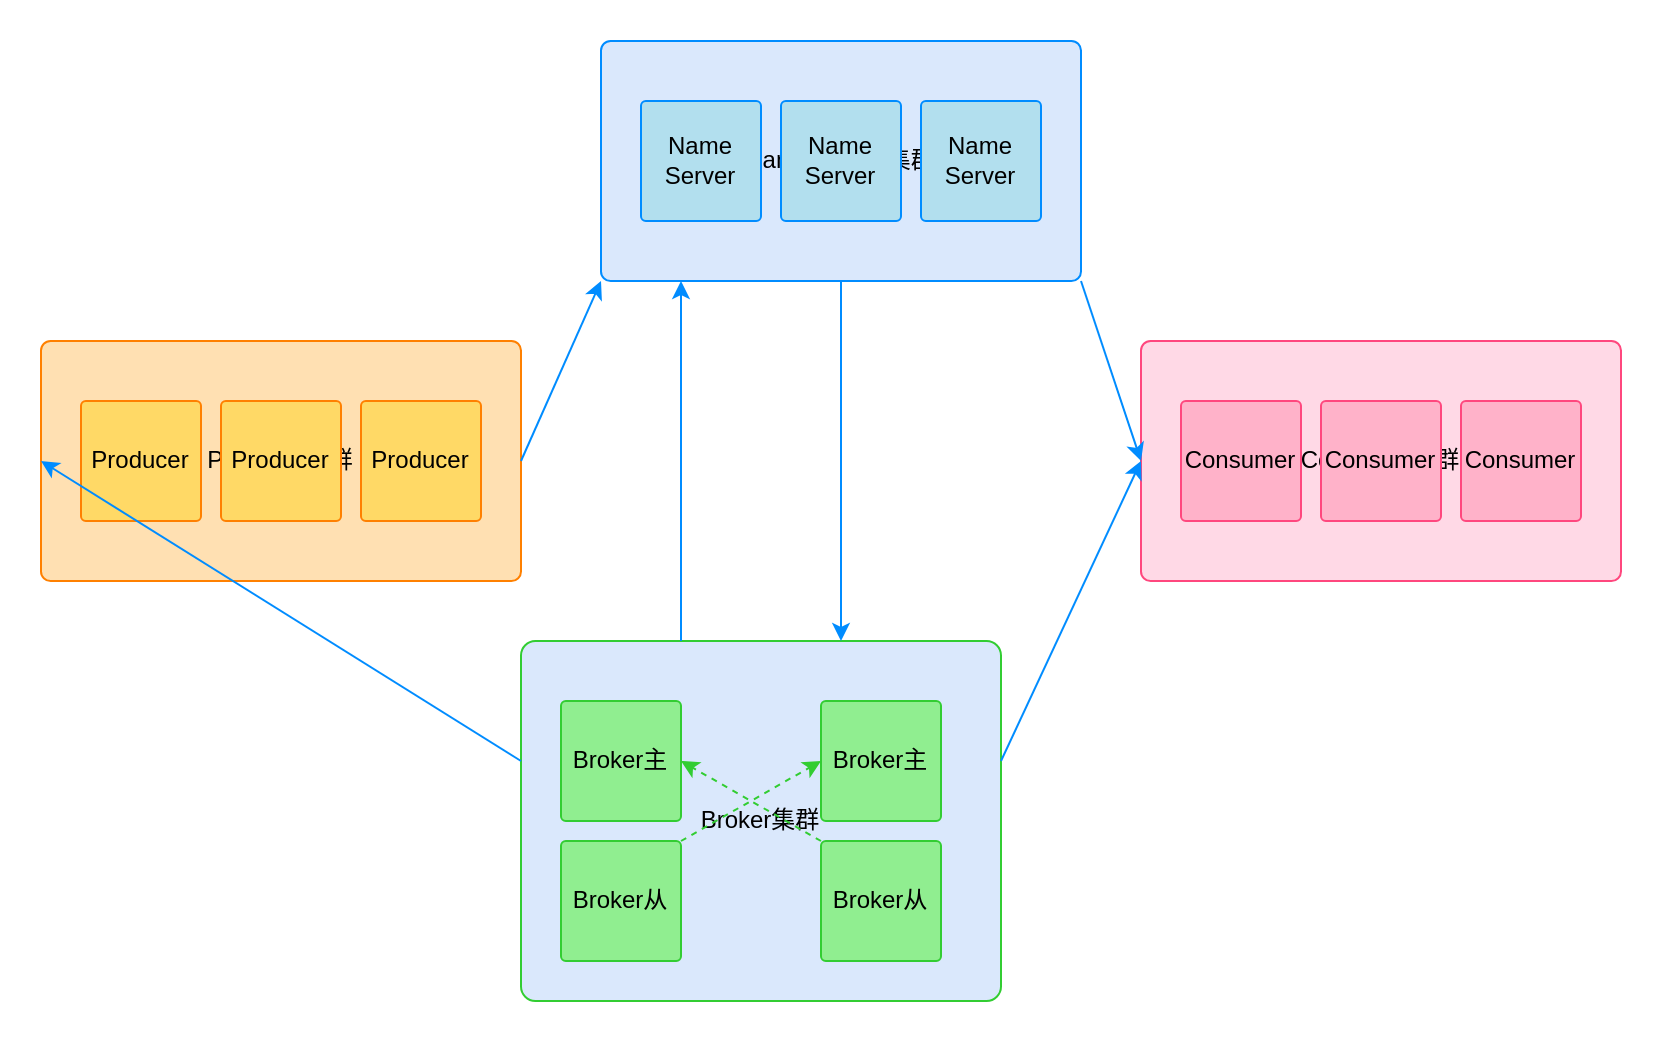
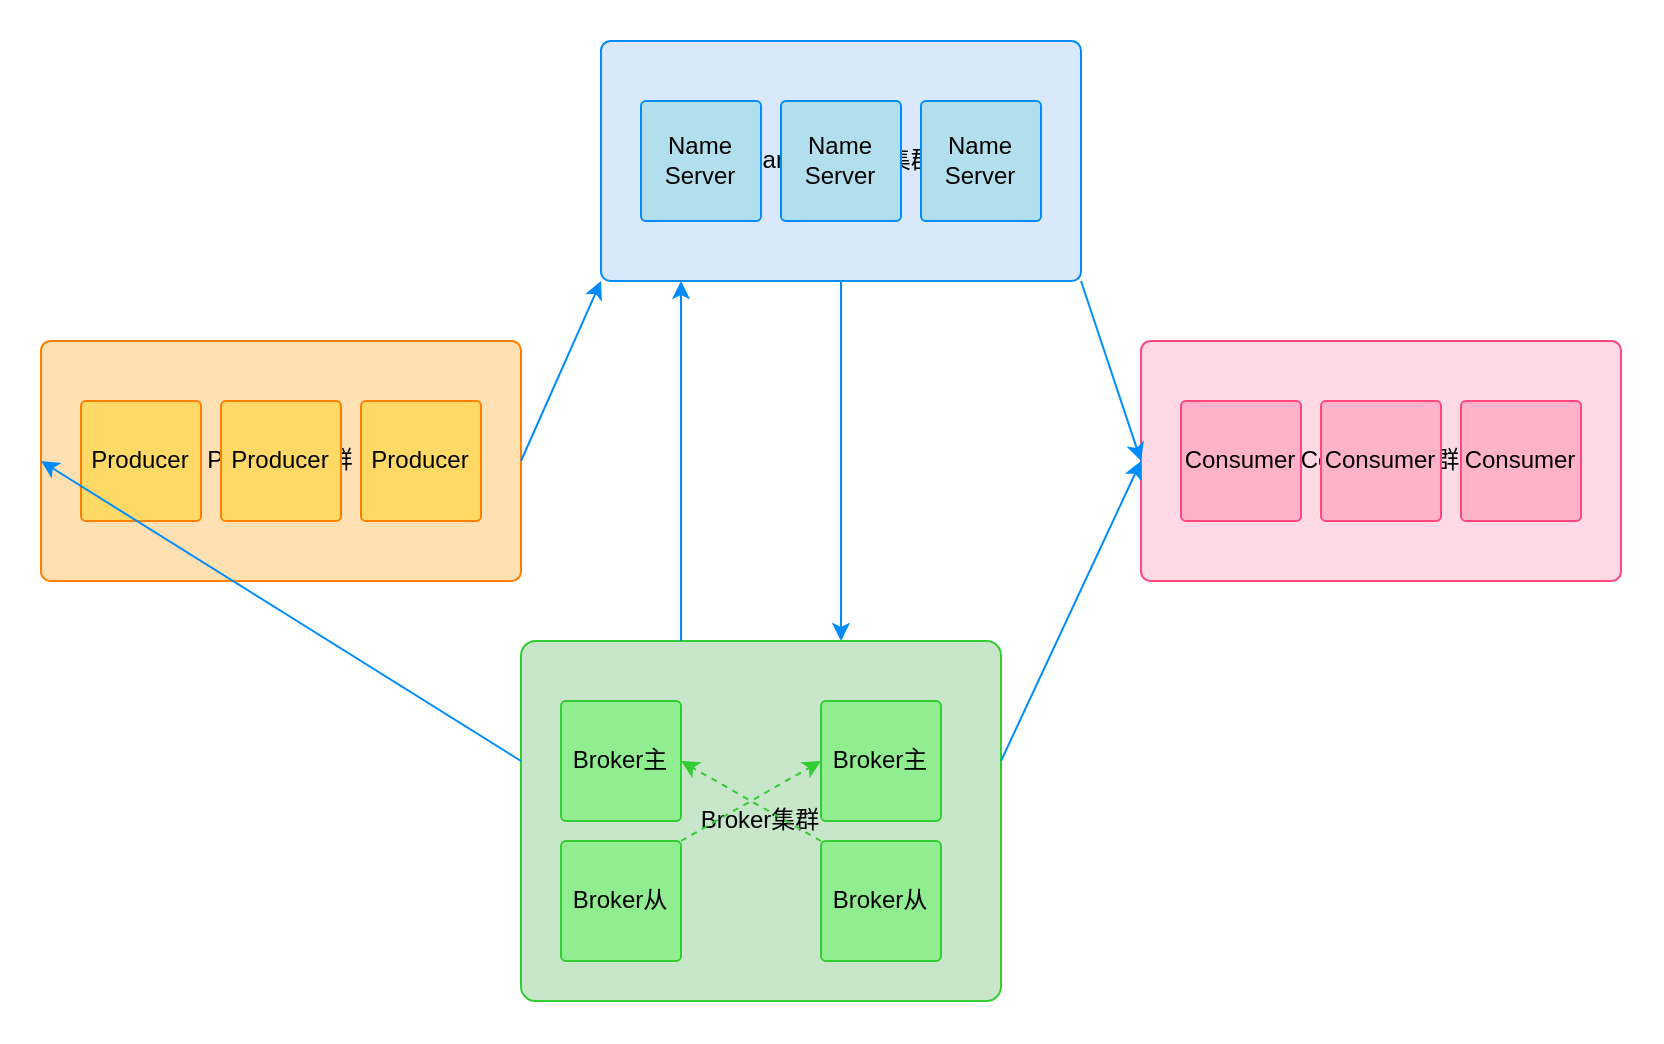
node "Broker集群": fillcolor #dae8fc -> #c8e6c9
